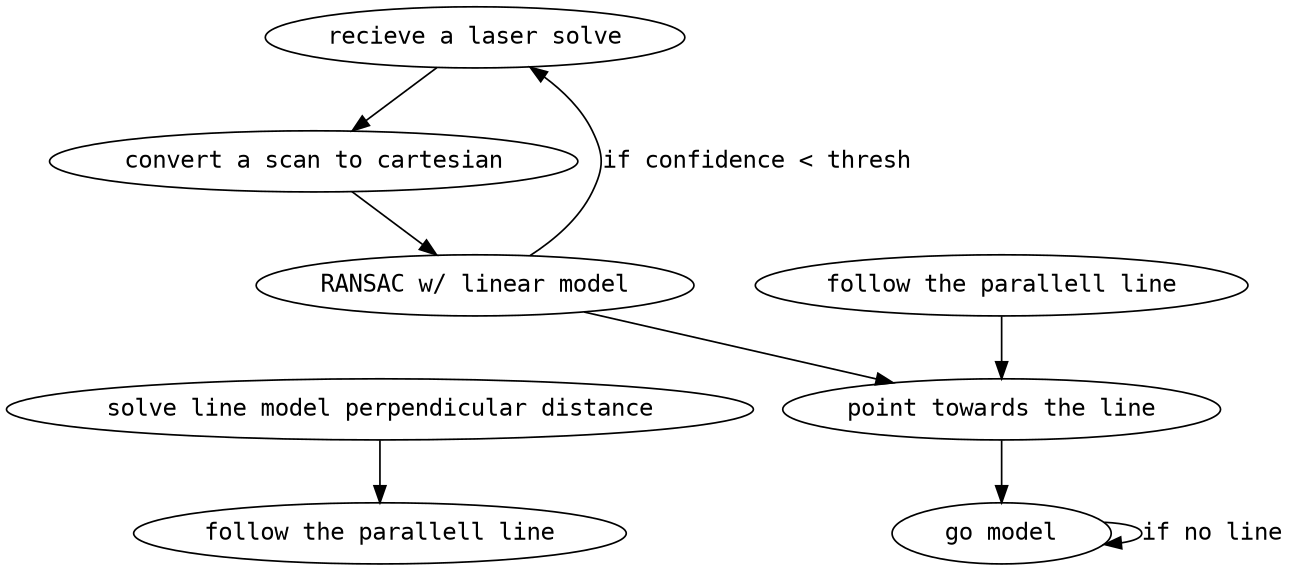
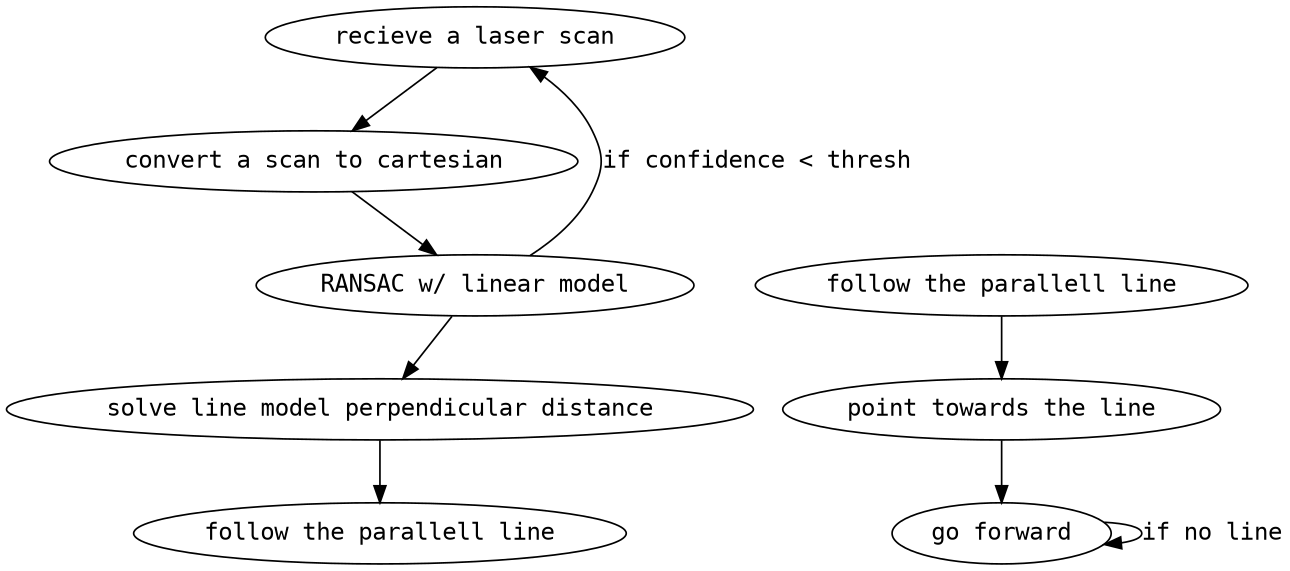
node "recieve a laser solve": label "recieve a laser solve" -> "recieve a laser scan"
edge "RANSAC w/ linear model" -> "point towards the line": now "RANSAC w/ linear model" -> "solve line model perpendicular distance"
node "go model": label "go model" -> "go forward"
